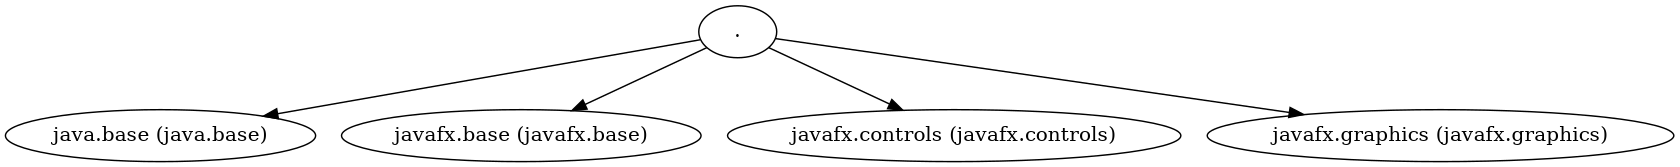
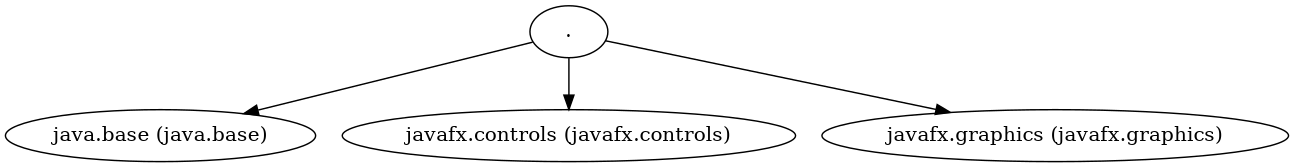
node "javafx.base (javafx.base)": removed
